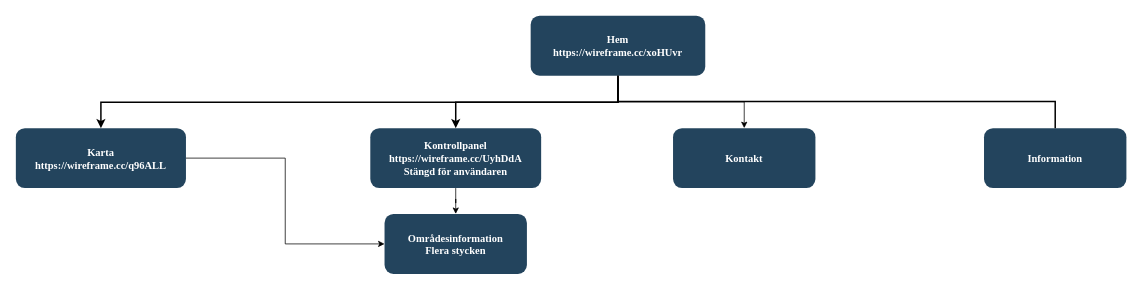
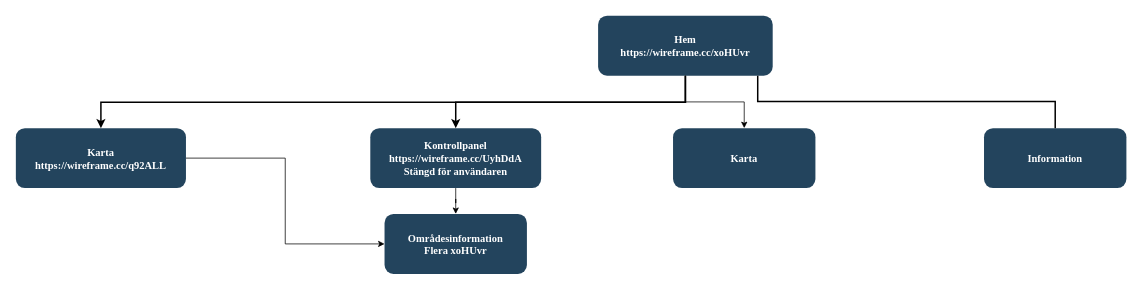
node "Hem https://wireframe.cc/xoHUvr": moved (618, 46) -> (686, 46)
node "Karta https://wireframe.cc/q96ALL": label "Karta https://wireframe.cc/q96ALL" -> "Karta https://wireframe.cc/q92ALL"
node "Kontakt": label "Kontakt" -> "Karta"
node "Områdesinformation Flera stycken": label "Områdesinformation Flera stycken" -> "Områdesinformation Flera xoHUvr"
